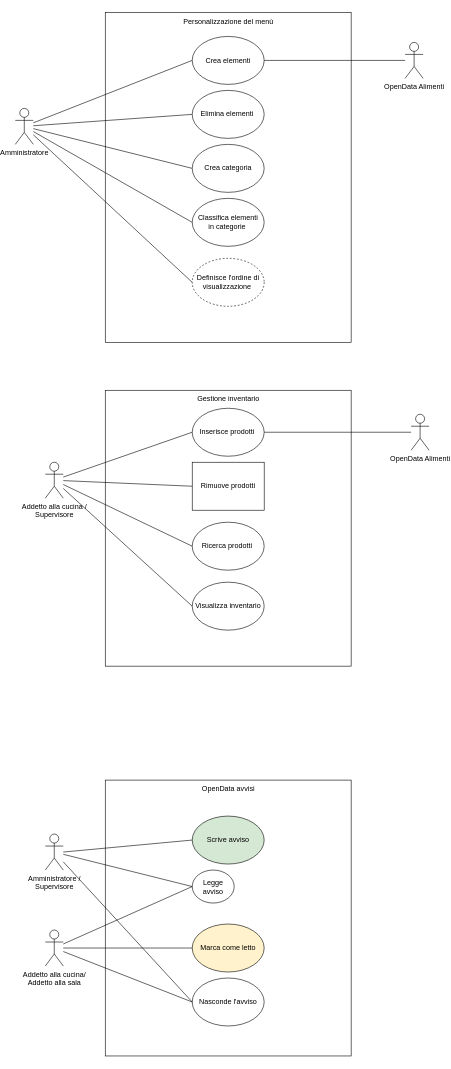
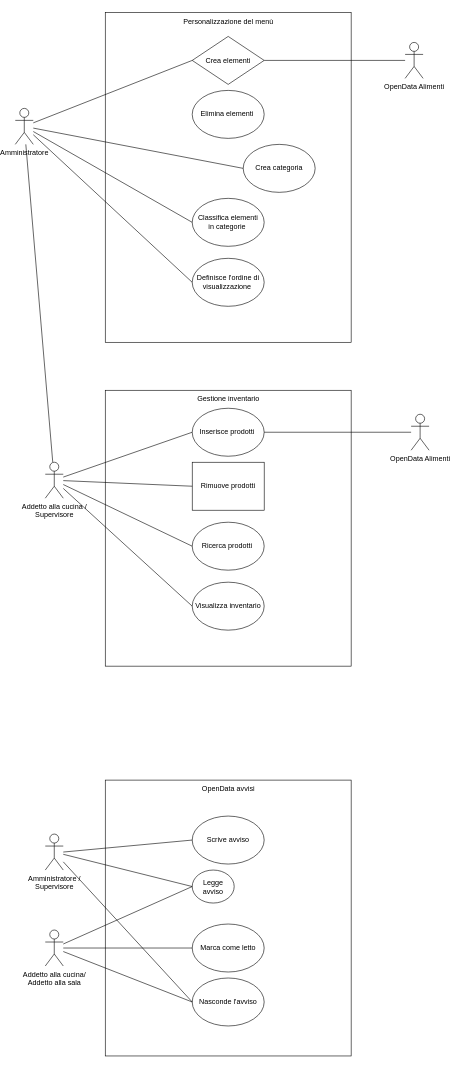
node "Crea elementi": shape ellipse -> diamond
edge "Elimina elementi" -- "Amministratore": now "Addetto alla cucina / Supervisore" -- "Amministratore"
node "Crea categoria": moved (228, 168) -> (279, 168)
node "Definisce l'ordine di visualizzazione": style dashed -> solid
node "Scrive avviso": fillcolor #d5e8d4 -> #ffffff
node "Marca come letto": fillcolor #fff2cc -> #ffffff
